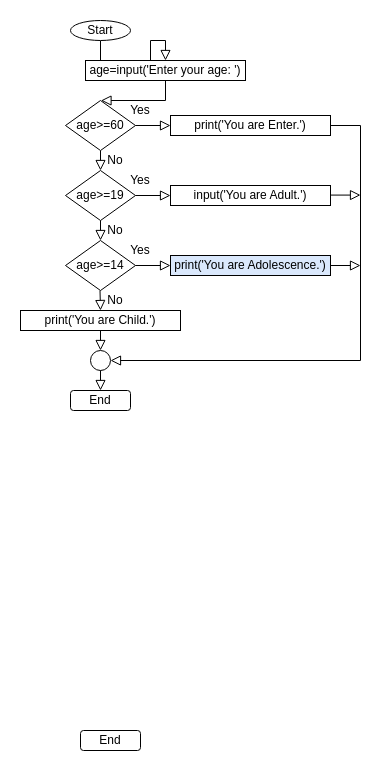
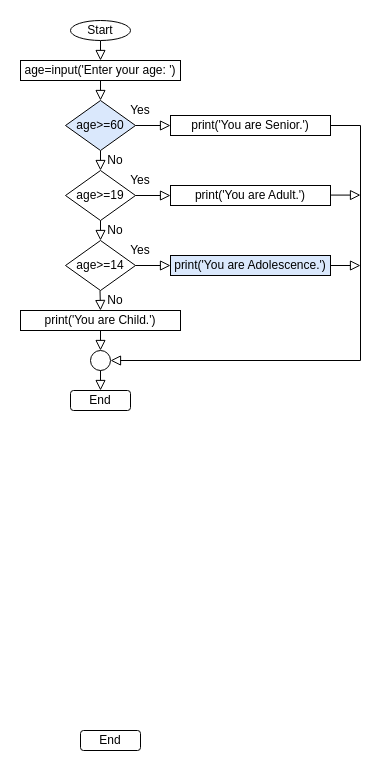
node "age=input('Enter your age: ')": moved (166, 71) -> (101, 71)
node "age>=60": fillcolor #ffffff -> #dae8fc
node "print('You are Enter.')": label "print('You are Enter.')" -> "print('You are Senior.')"
node "input('You are Adult.')": label "input('You are Adult.')" -> "print('You are Adult.')"
